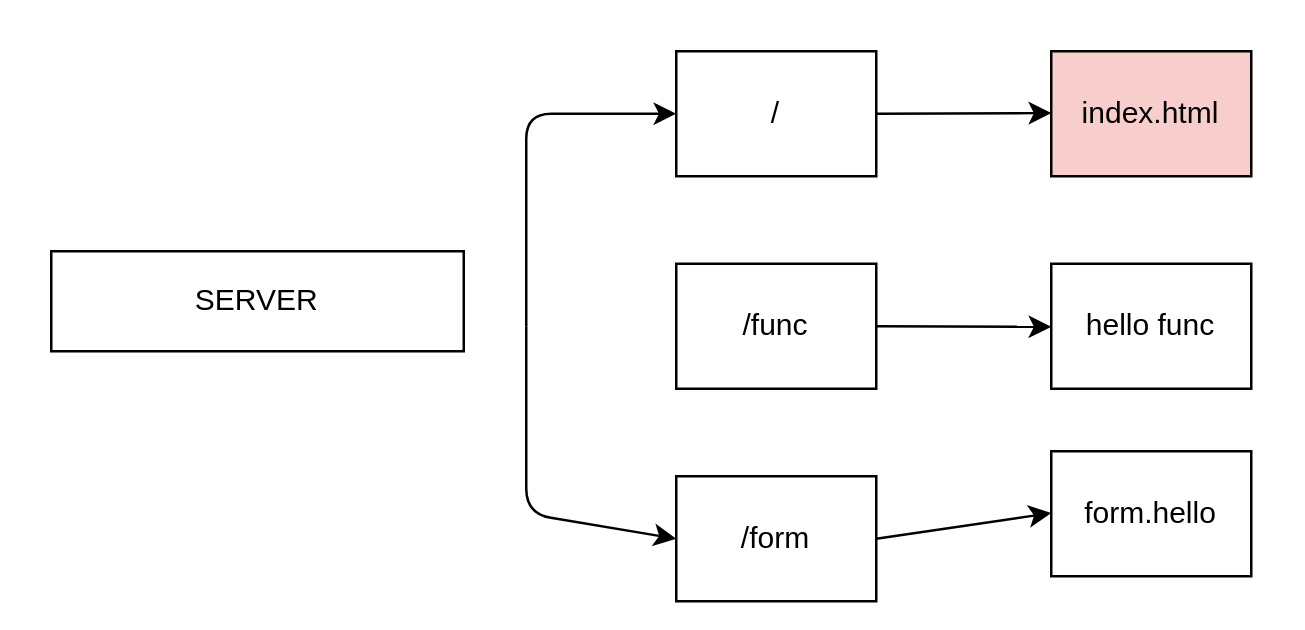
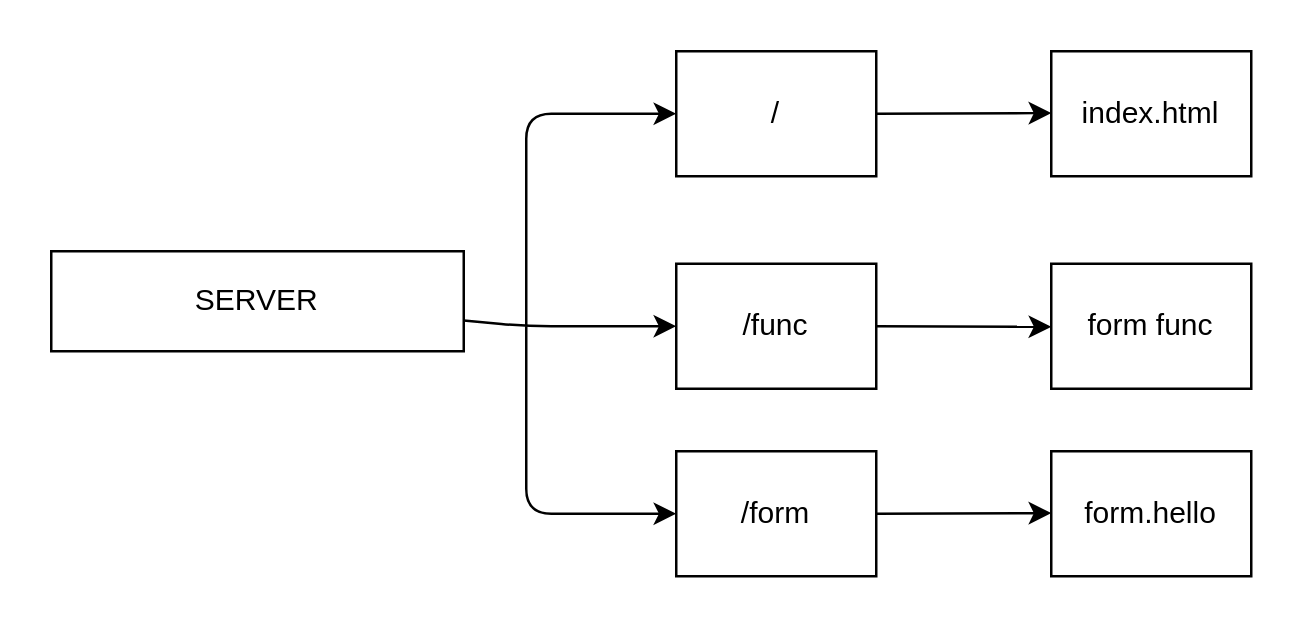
node "index.html": fillcolor #f8cecc -> #ffffff
edge "SERVER" -> "/func": added
node "hello func": label "hello func" -> "form func"
node "/form": moved (776, 539) -> (776, 514)
